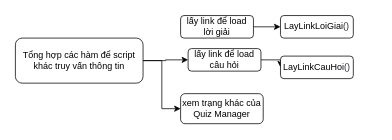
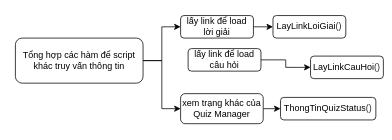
node "LayLinkLoiGiai()": moved (317, 27) -> (309, 27)
edge "Tổng hợp các hàm để script khác truy vấn thông tin" -> "lấy link để load lời giải": added
edge "Tổng hợp các hàm để script khác truy vấn thông tin" -> "lấy link để load câu hỏi": removed
node "LayLinkCauHoi()": moved (317, 67) -> (347, 67)
edge "xem trạng khác của Quiz Manager" -> "ThongTinQuizStatus()": added
node "ThongTinQuizStatus()": added
